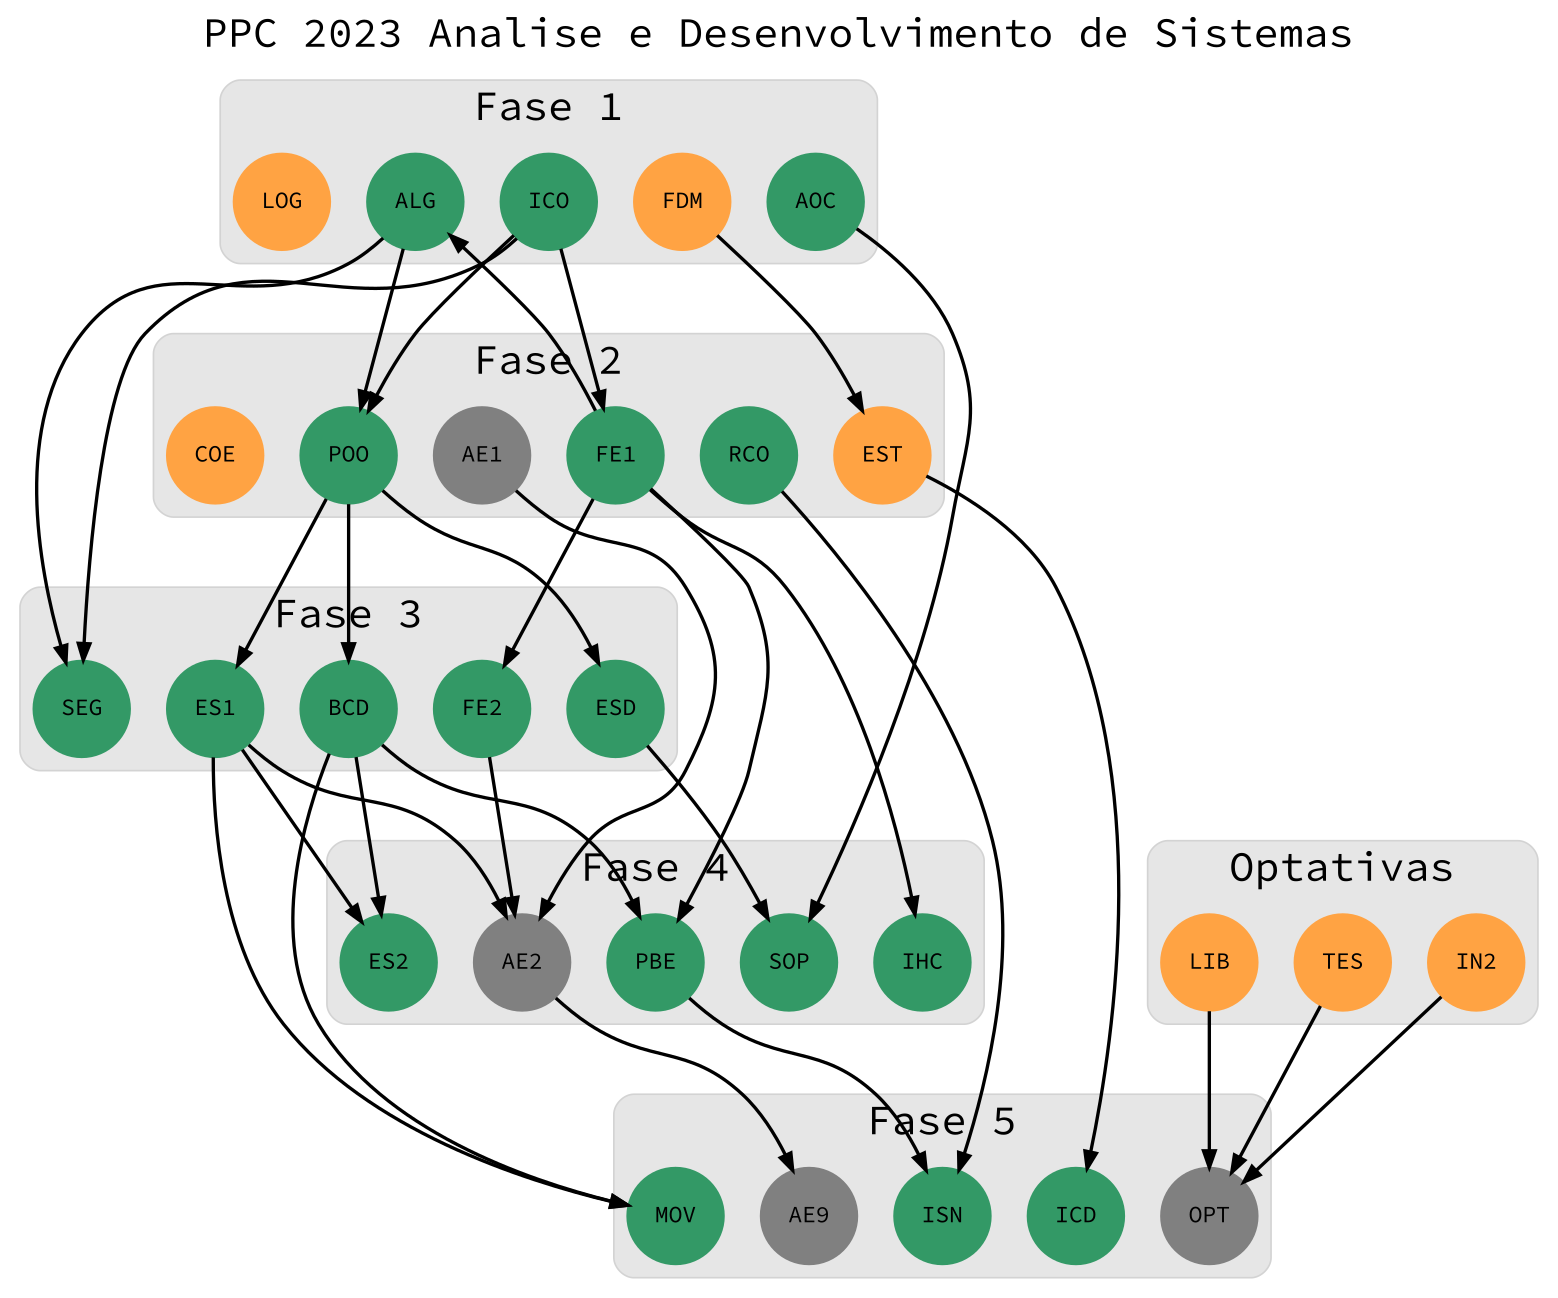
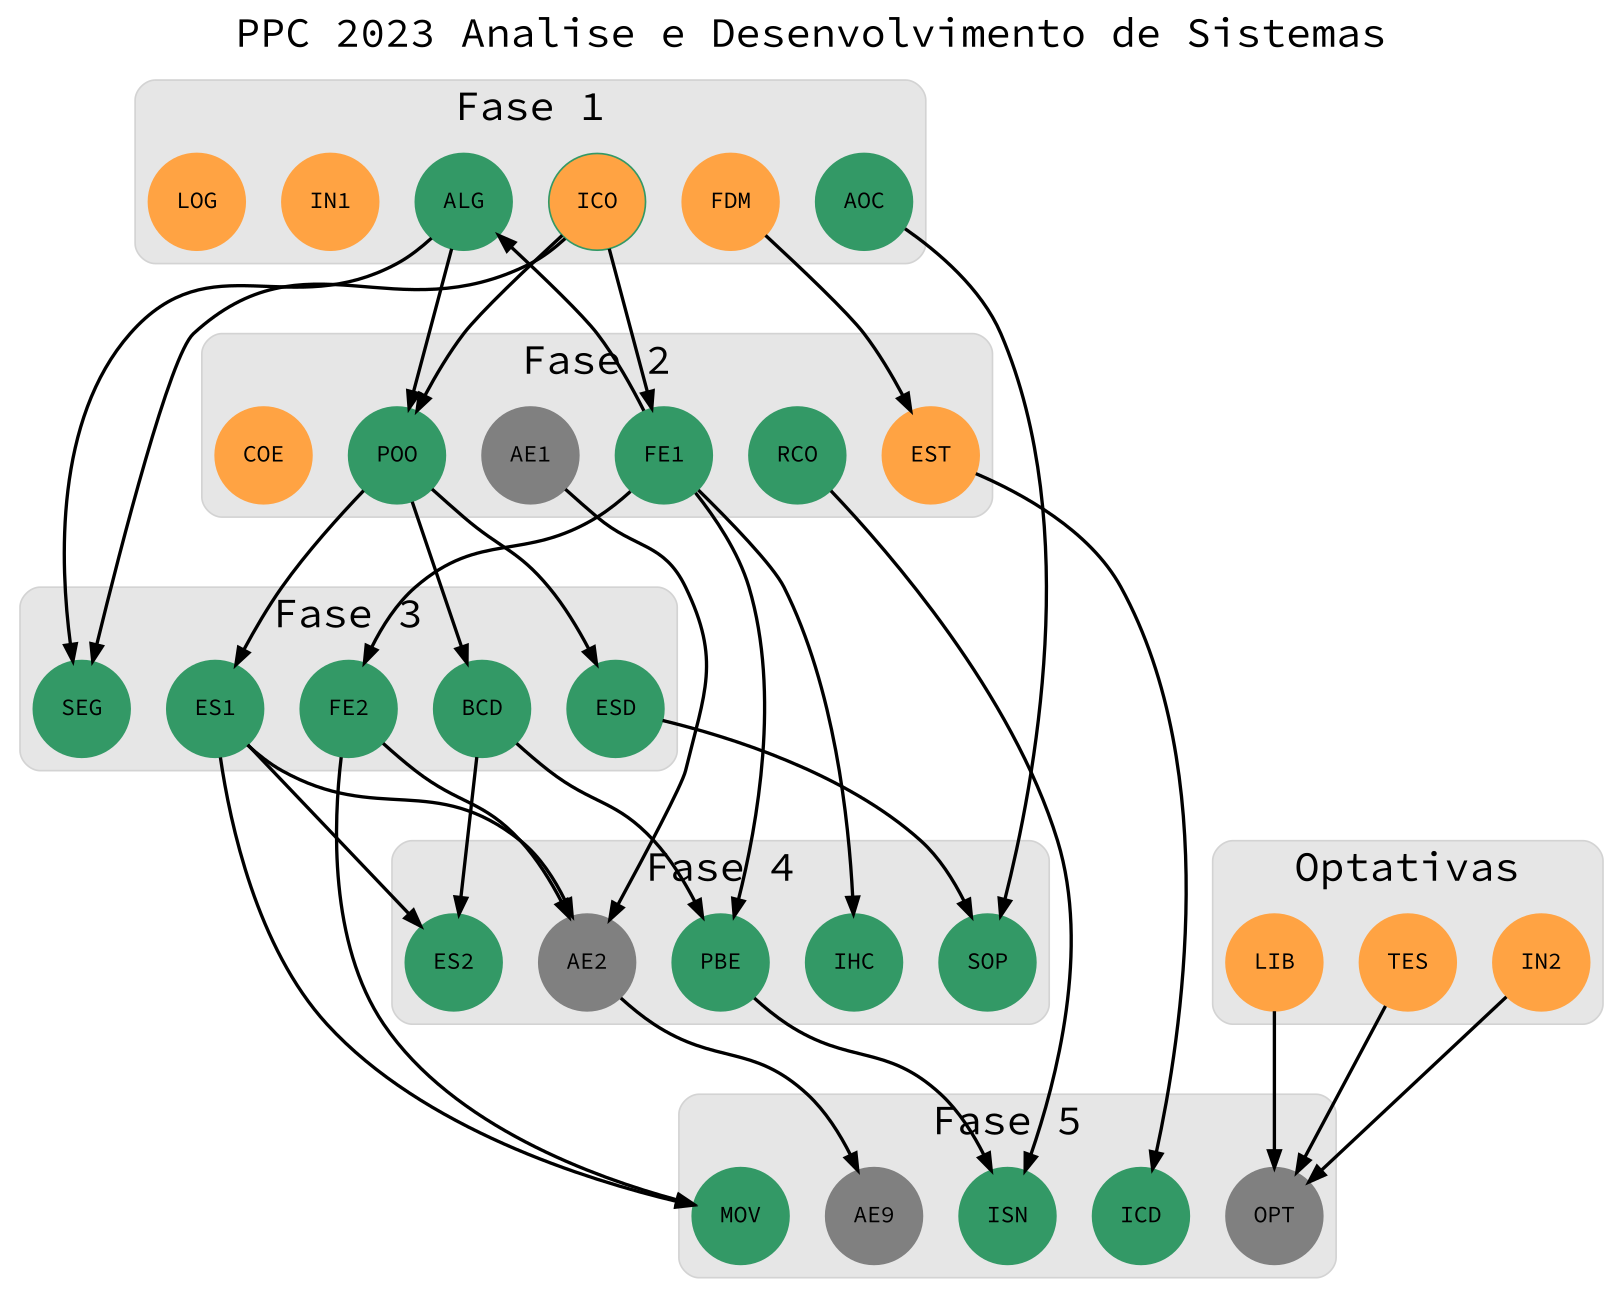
node "IN1": added
node "ICO": fillcolor #339966 -> #ffa343
edge "BCD" -> "MOV": now "FE2" -> "MOV"
